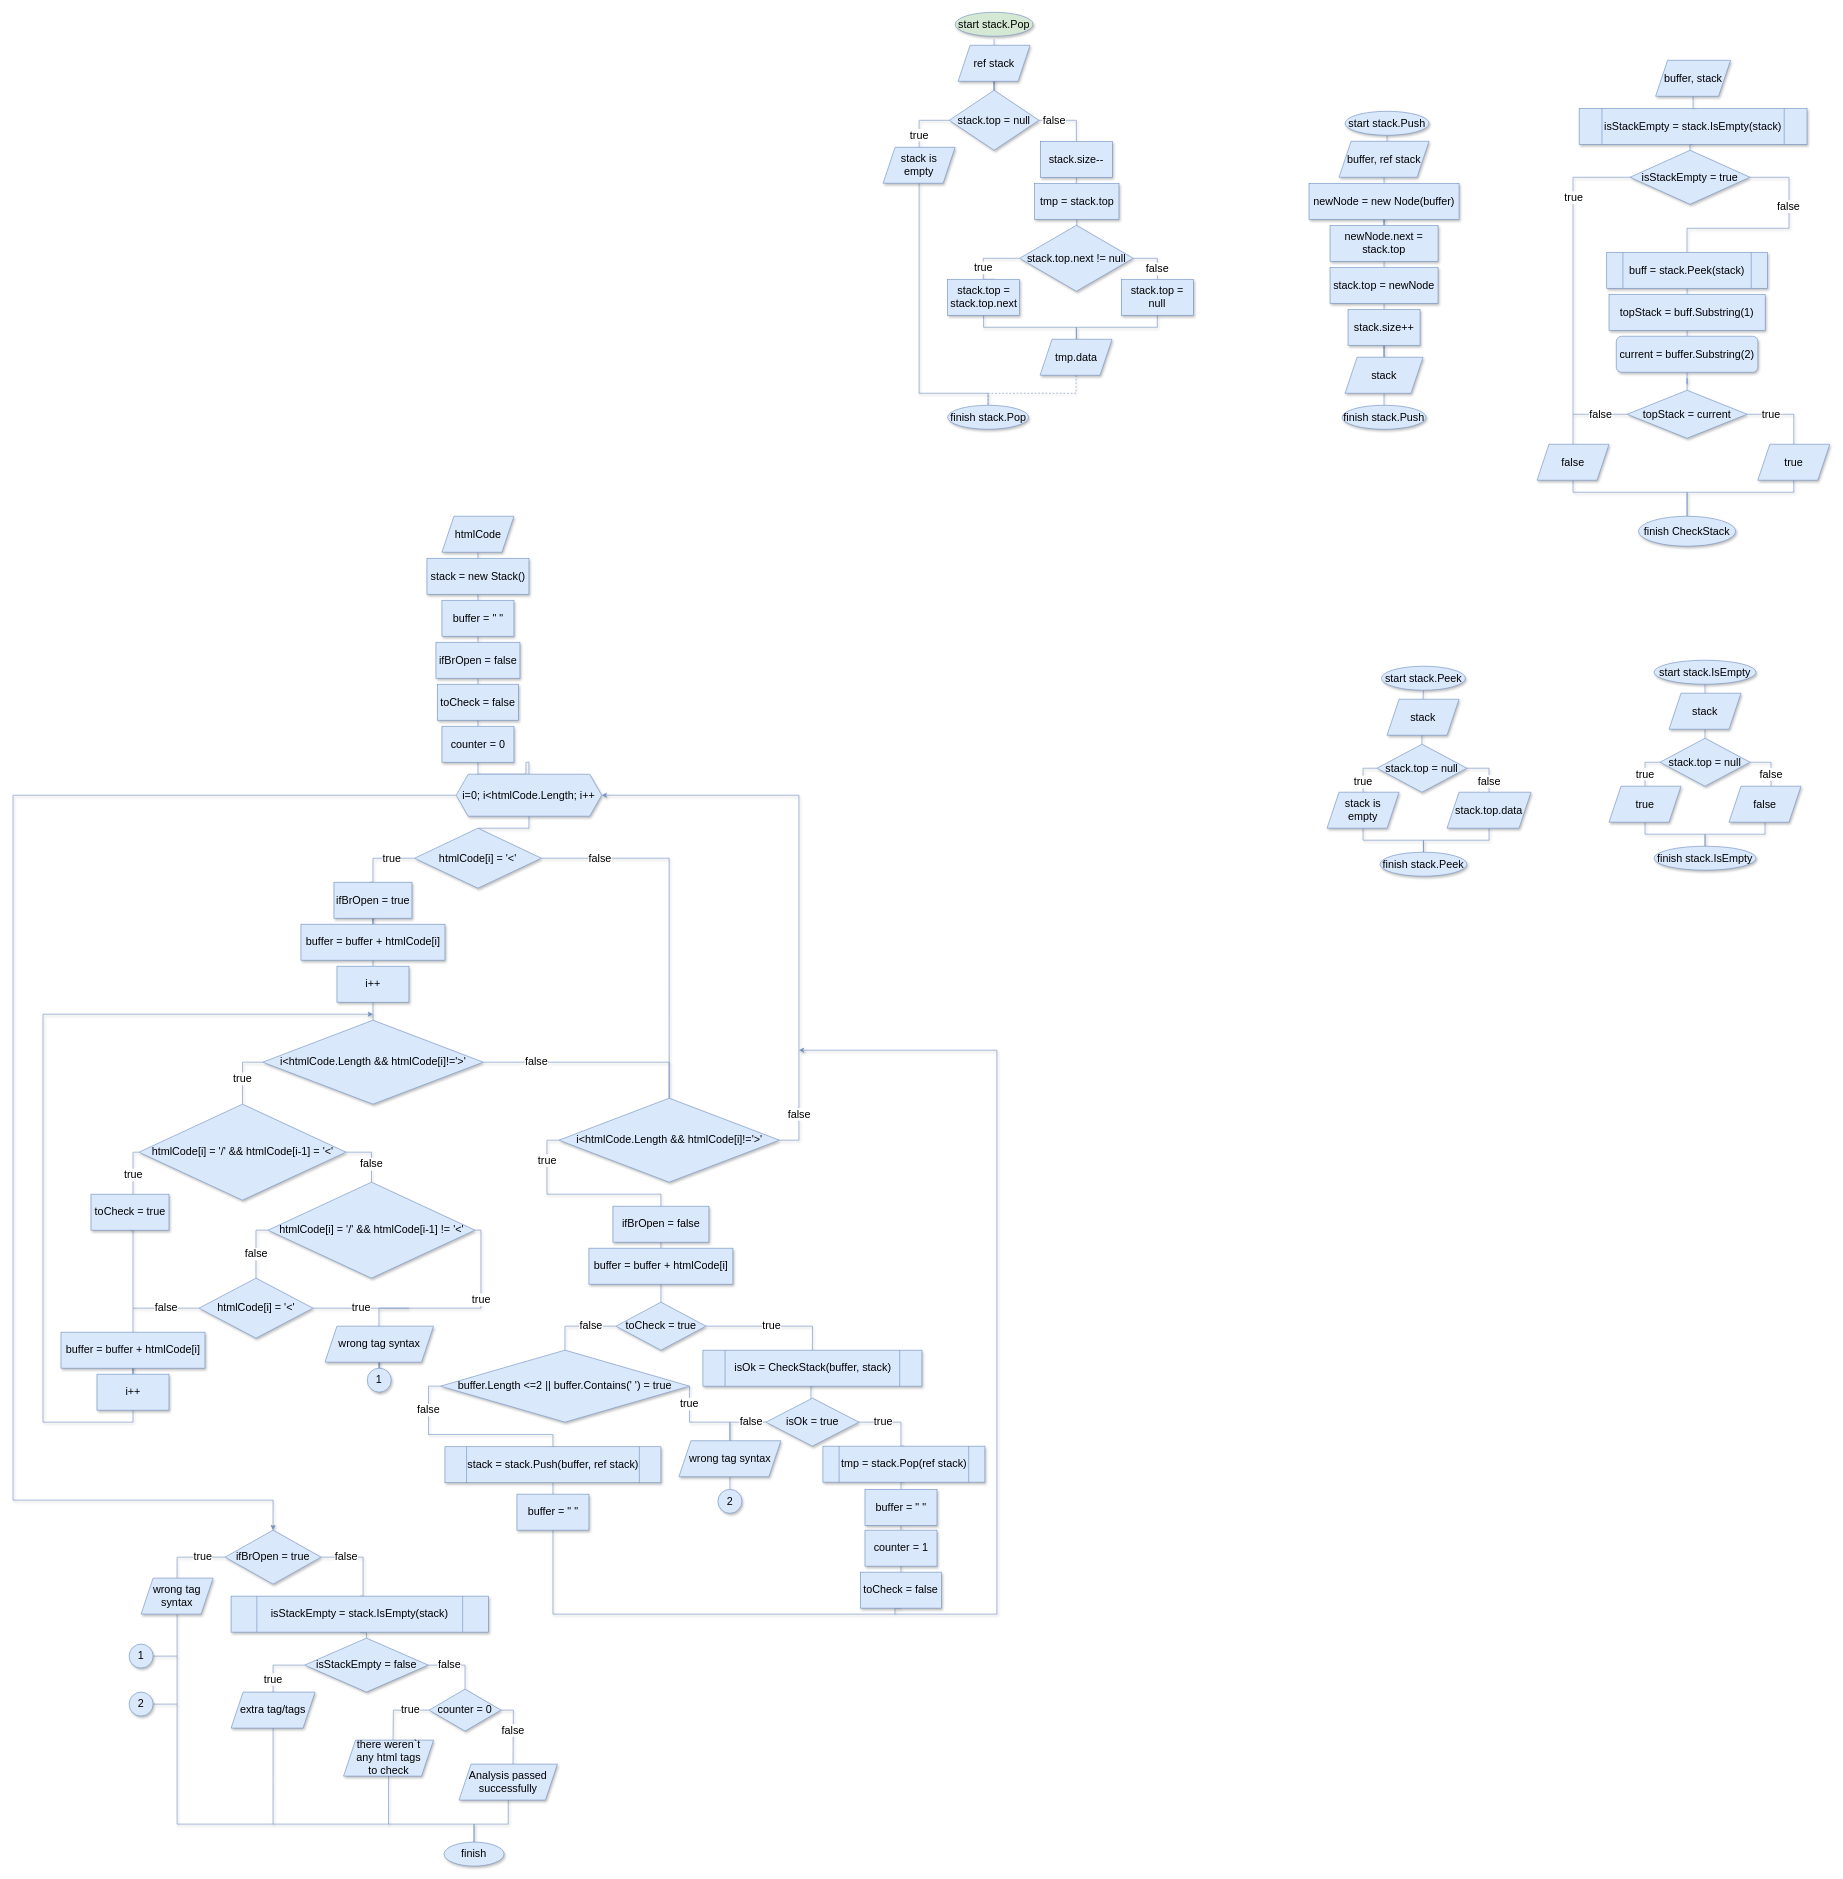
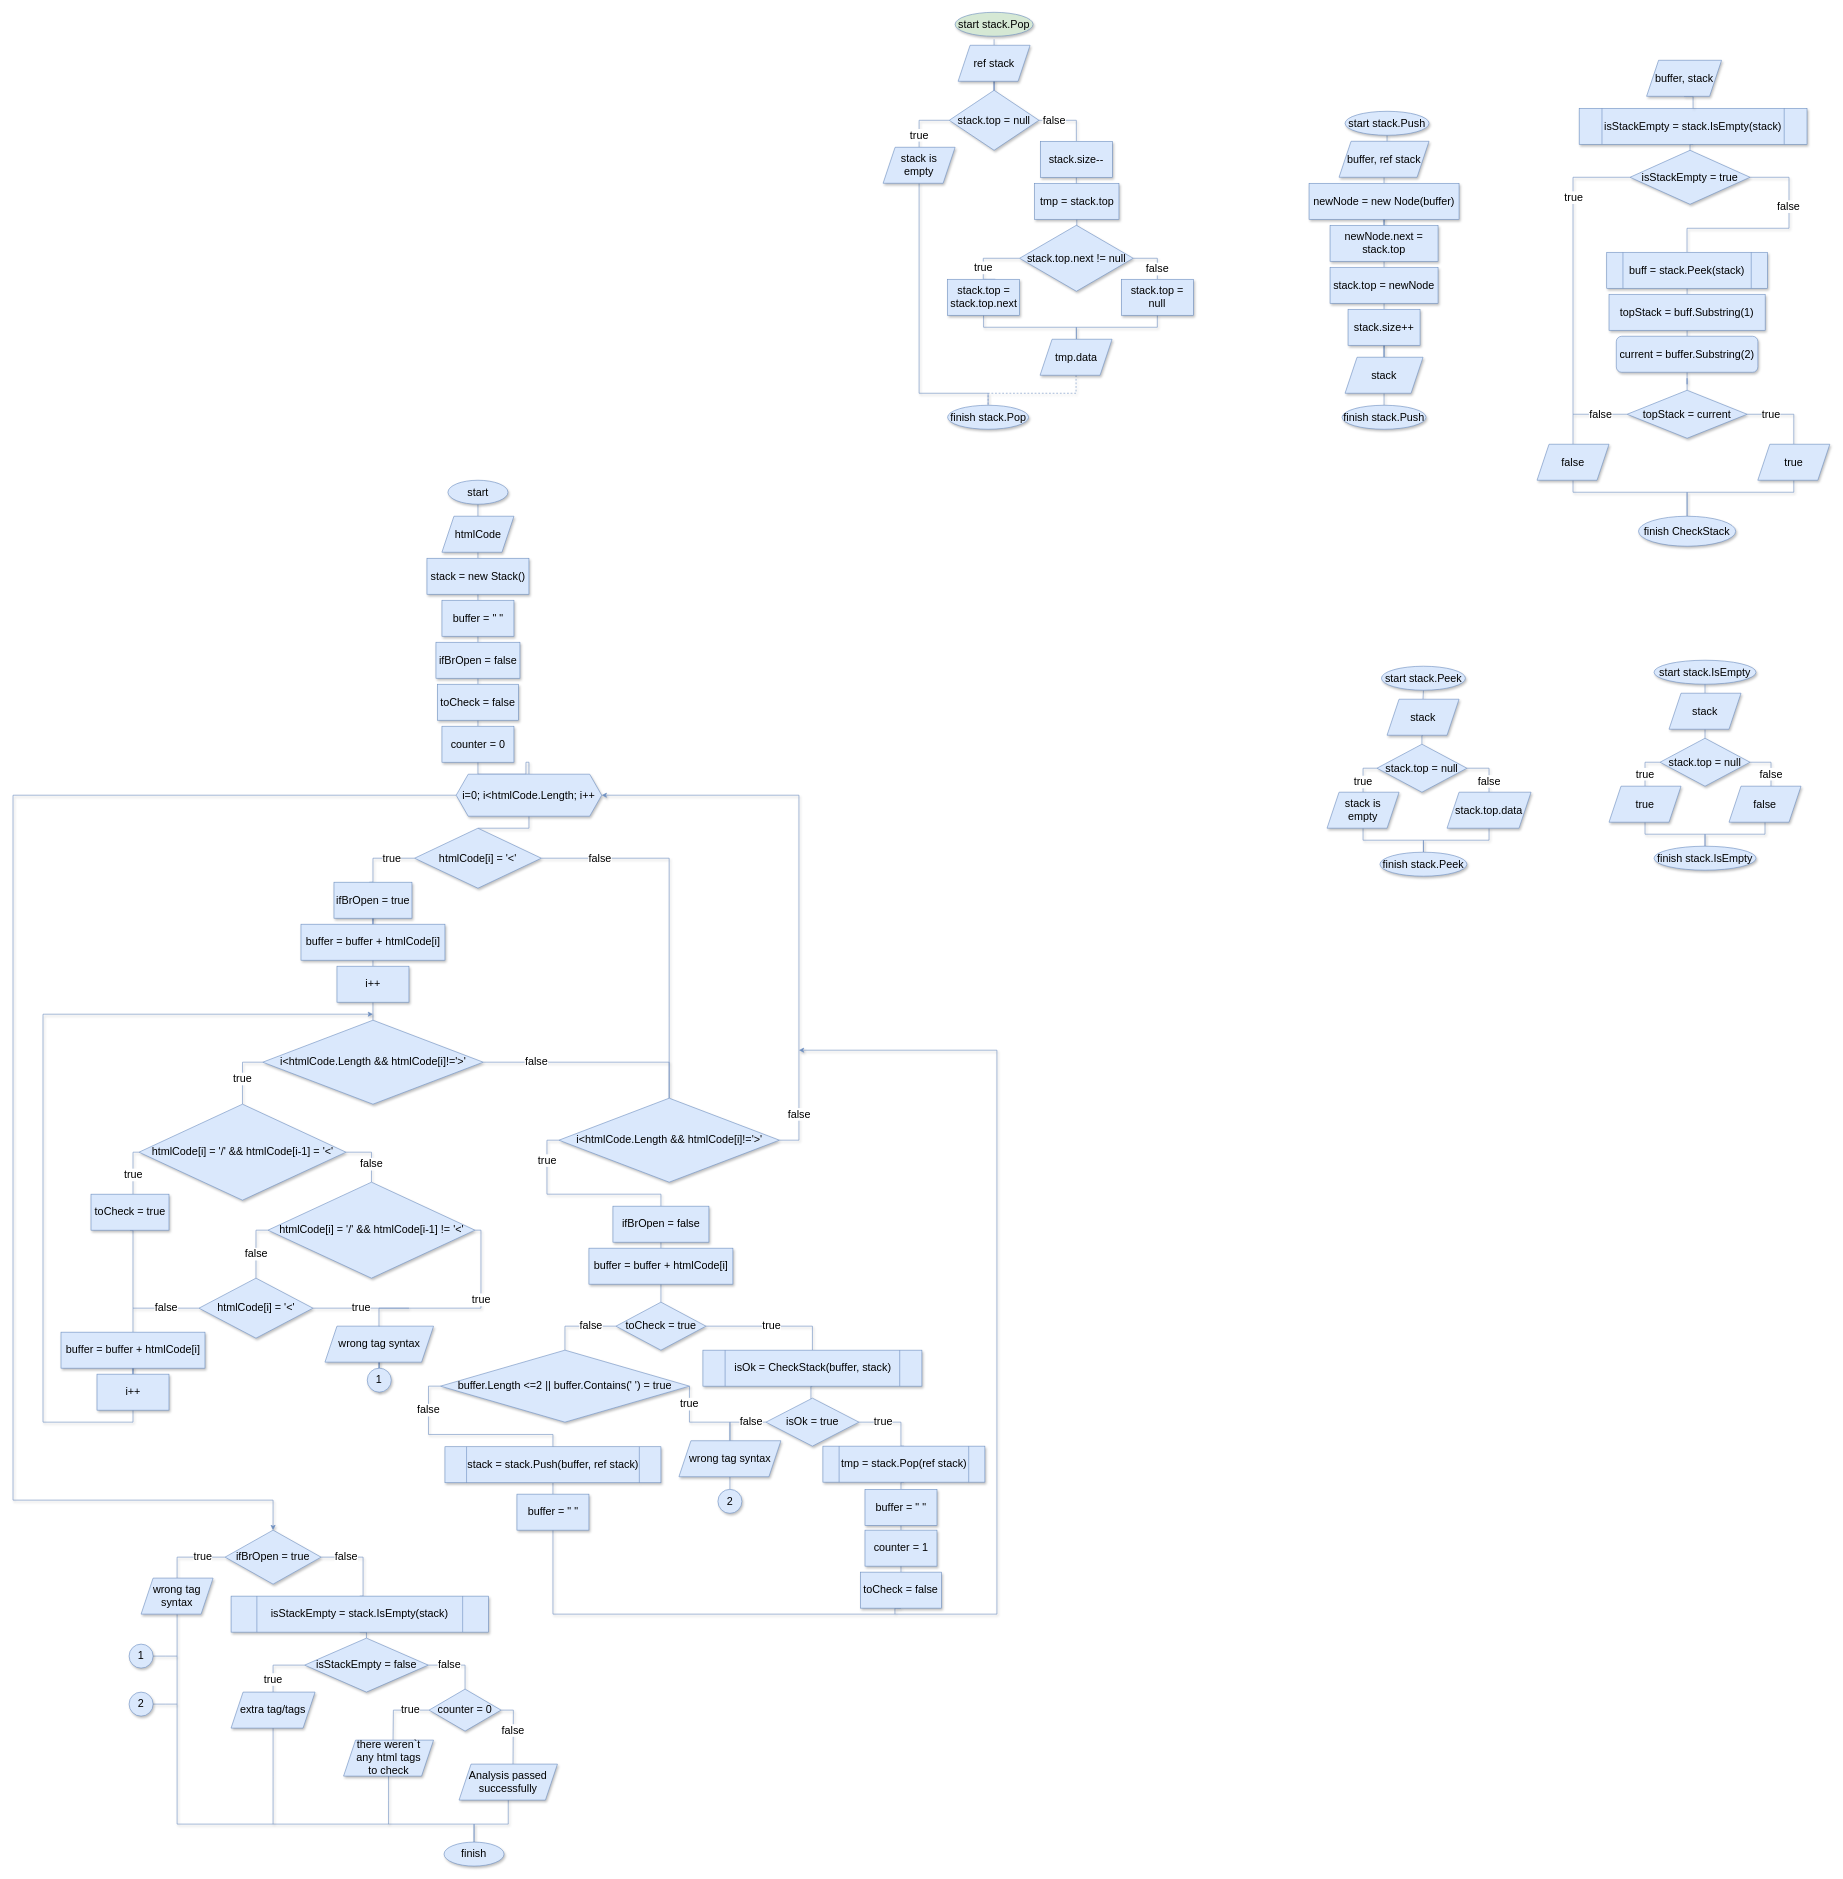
node "buffer, stack": moved (1693, 78) -> (1684, 78)
node "start": added
edge "start" -- "htmlCode": added
